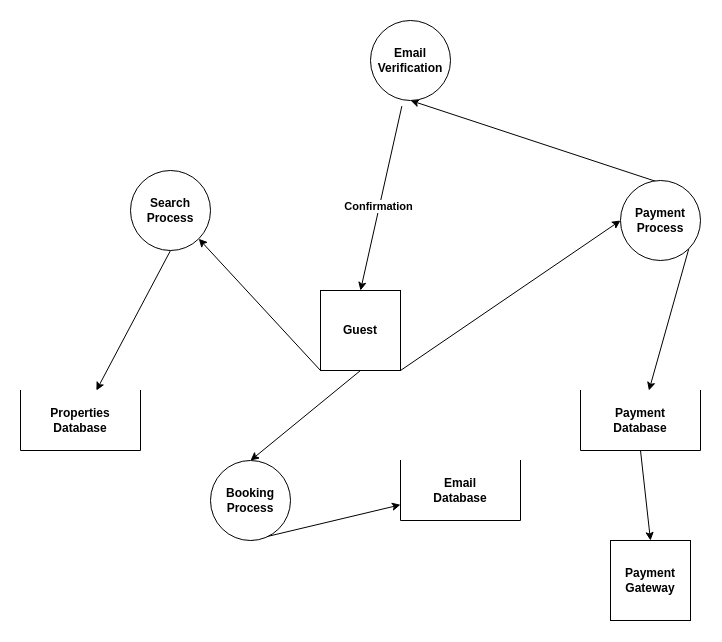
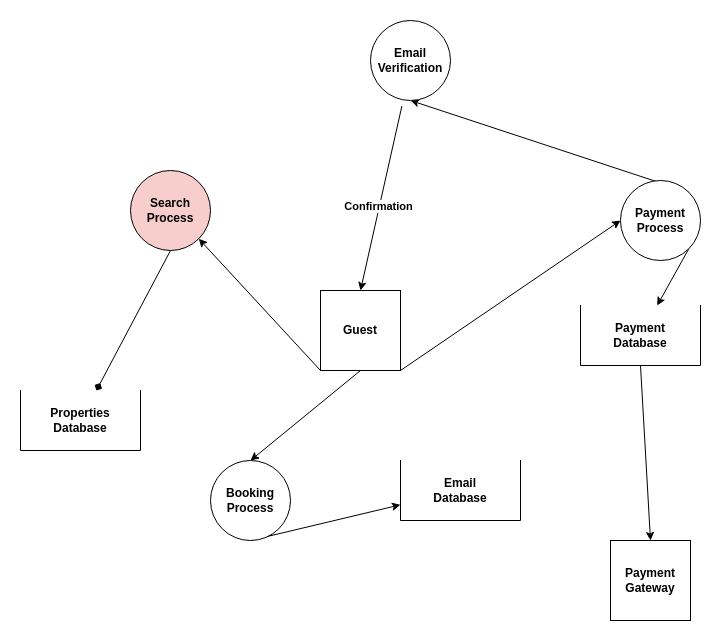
node "Search Process": fillcolor #ffffff -> #f8cecc
edge "Search Process" -> "Properties Database": arrowhead classic -> diamond
node "Payment Database": moved (641, 421) -> (641, 336)
